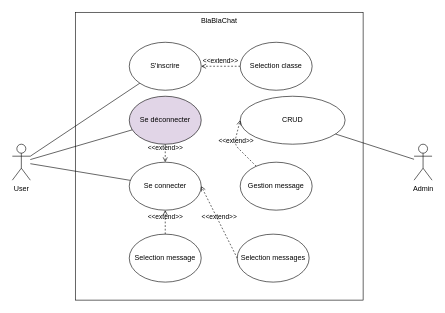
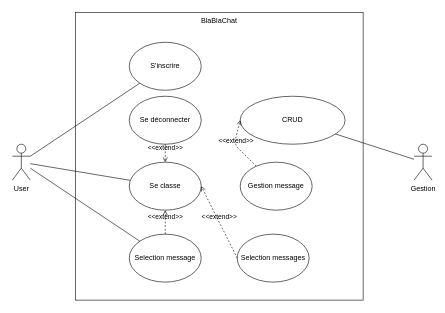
edge "Selection classe" -> "S'inscrire": removed, label "<<extend>>"
node "Selection classe": removed
node "Se déconnecter": fillcolor #e1d5e7 -> #ffffff
edge "Se déconnecter" -- "User": now "Selection message" -- "User"
node "Se connecter": label "Se connecter" -> "Se classe"
node "Admin": label "Admin" -> "Gestion"
